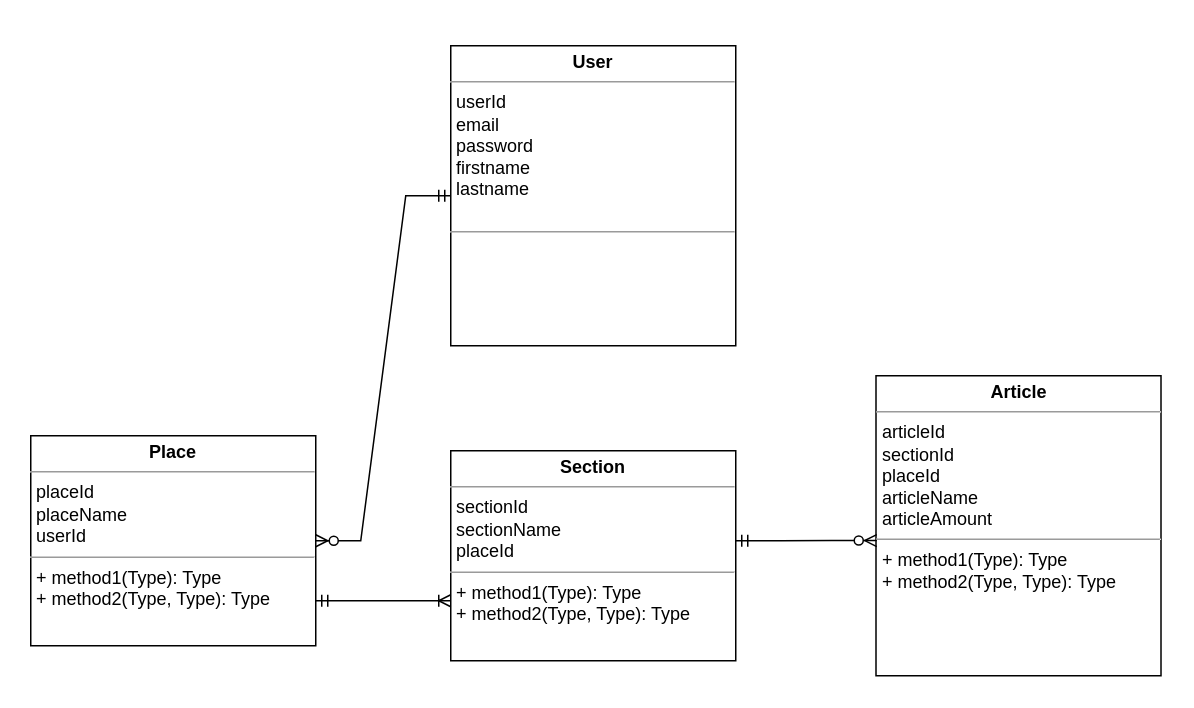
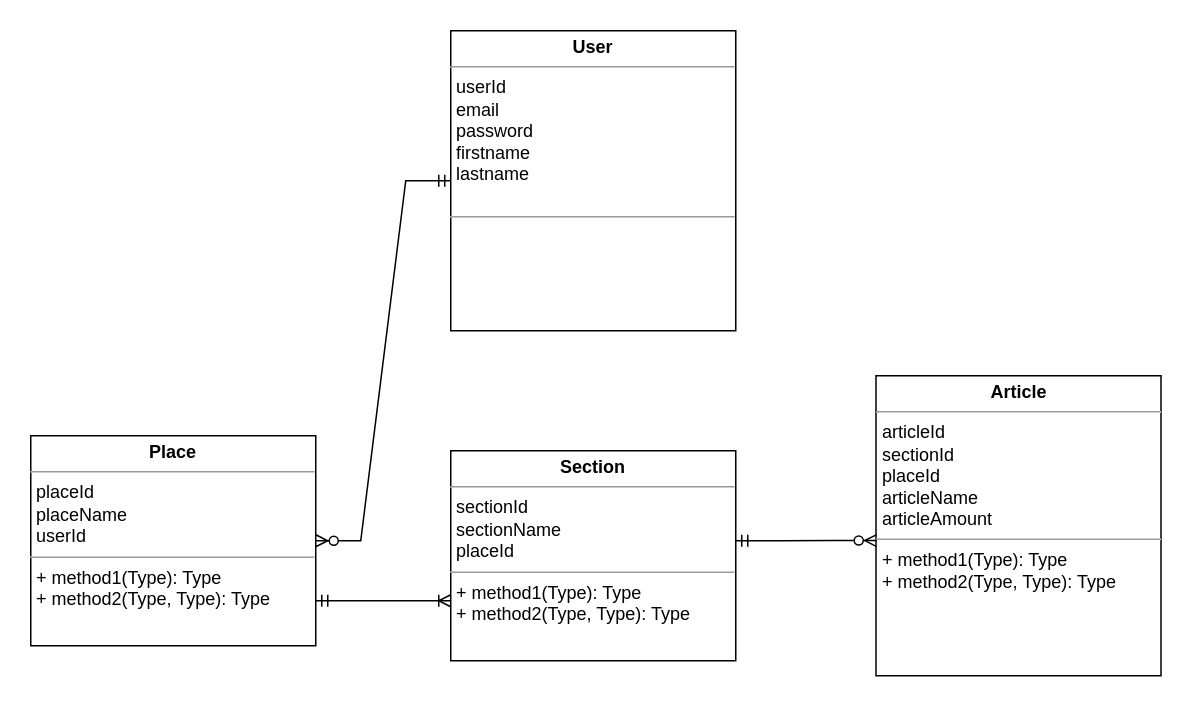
node "User userId email password firstname lastname": moved (593, 196) -> (593, 181)
